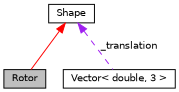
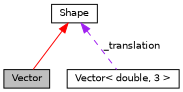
node "Rotor": label "Rotor" -> "Vector"
